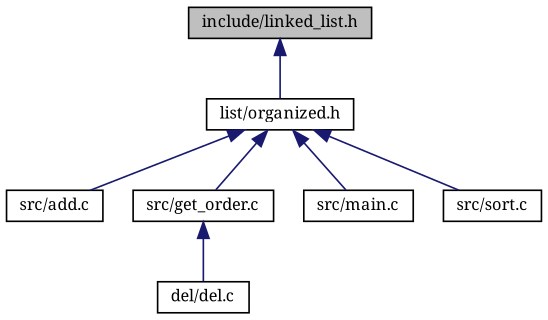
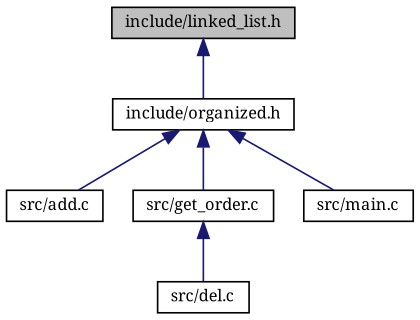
node "list/organized.h": label "list/organized.h" -> "include/organized.h"
node "src/sort.c": removed
node "del/del.c": label "del/del.c" -> "src/del.c"
